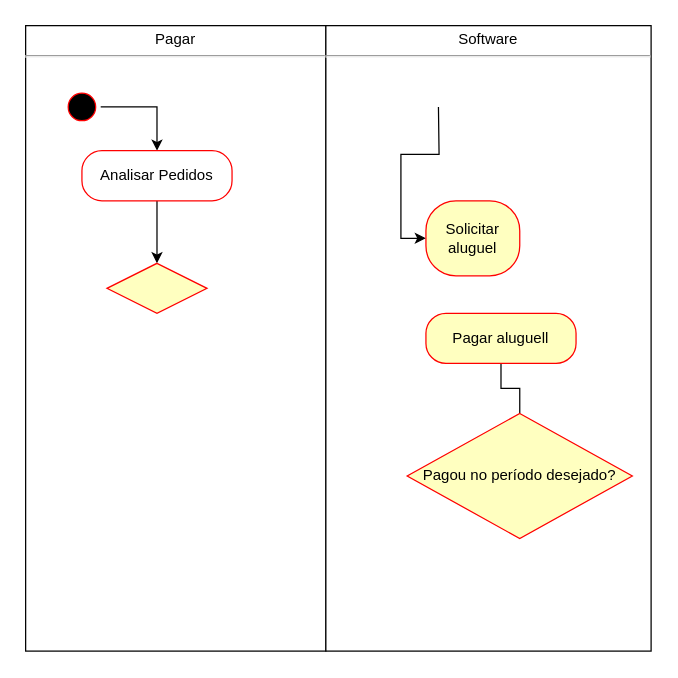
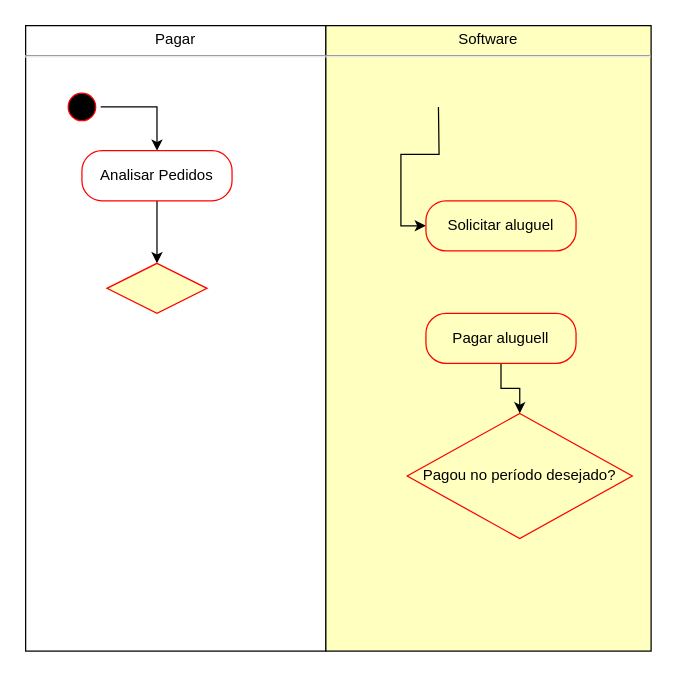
node "Software": fillcolor #ffffff -> #ffffc0
node "Solicitar aluguel": size 94x75 -> 150x50
edge "Pagar aluguell" -- "Pagou no período desejado?": arrowhead none -> classic
